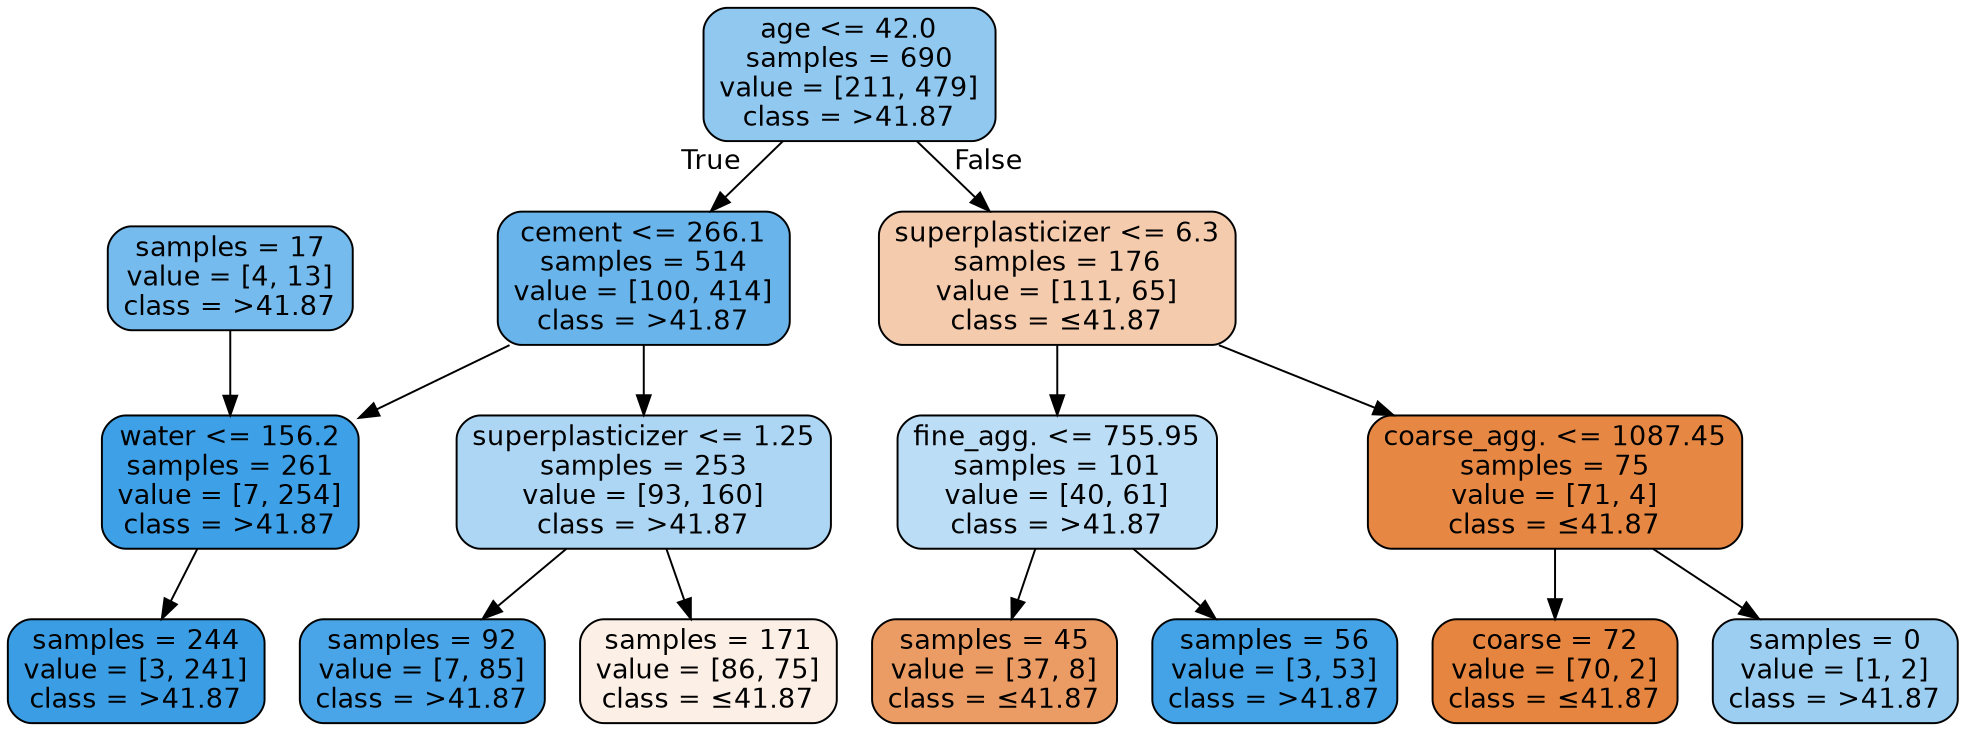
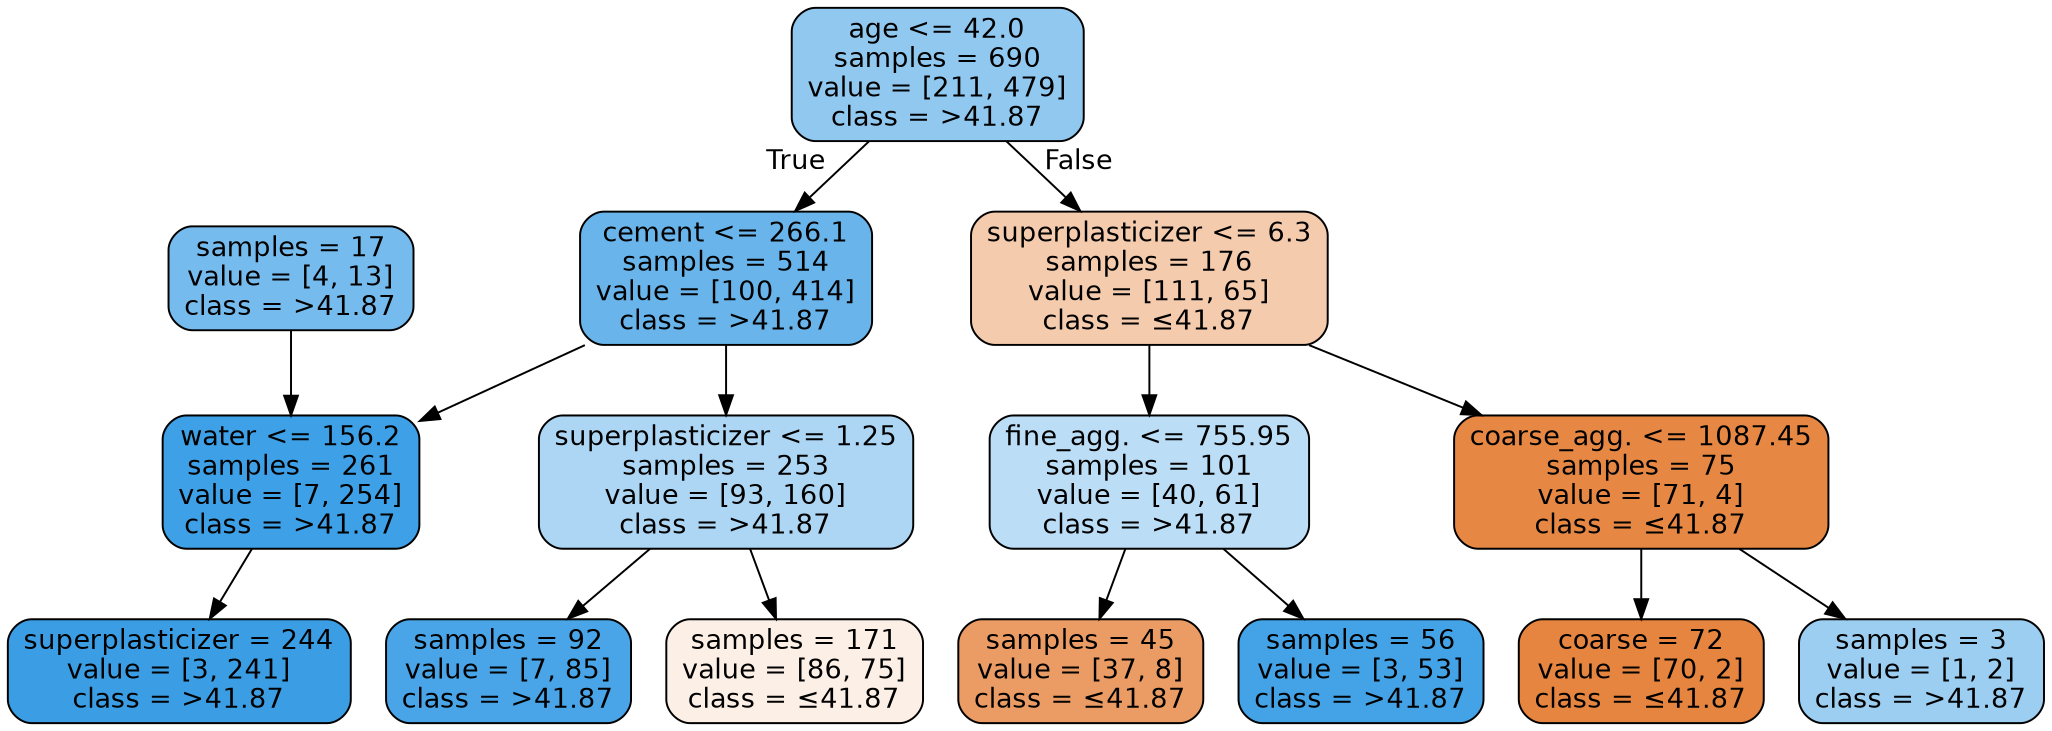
node "samples = 244 value = [3, 241] class = >41.87": label "samples = 244 value = [3, 241] class = >41.87" -> "superplasticizer = 244 value = [3, 241] class = >41.87"
node "samples = 0 value = [1, 2] class = >41.87": label "samples = 0 value = [1, 2] class = >41.87" -> "samples = 3 value = [1, 2] class = >41.87"
